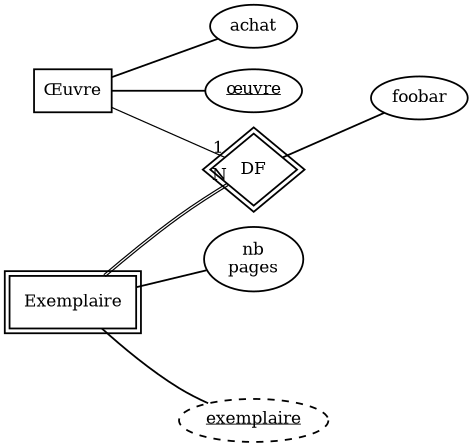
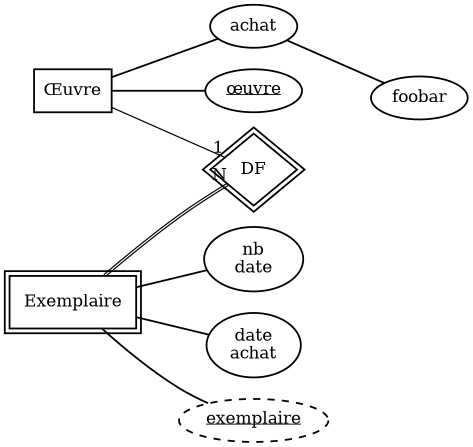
edge "foobar" -- "DF": now "foobar" -- "achat"
node "nb pages": label "nb pages" -> "nb date"
node "date achat": added
